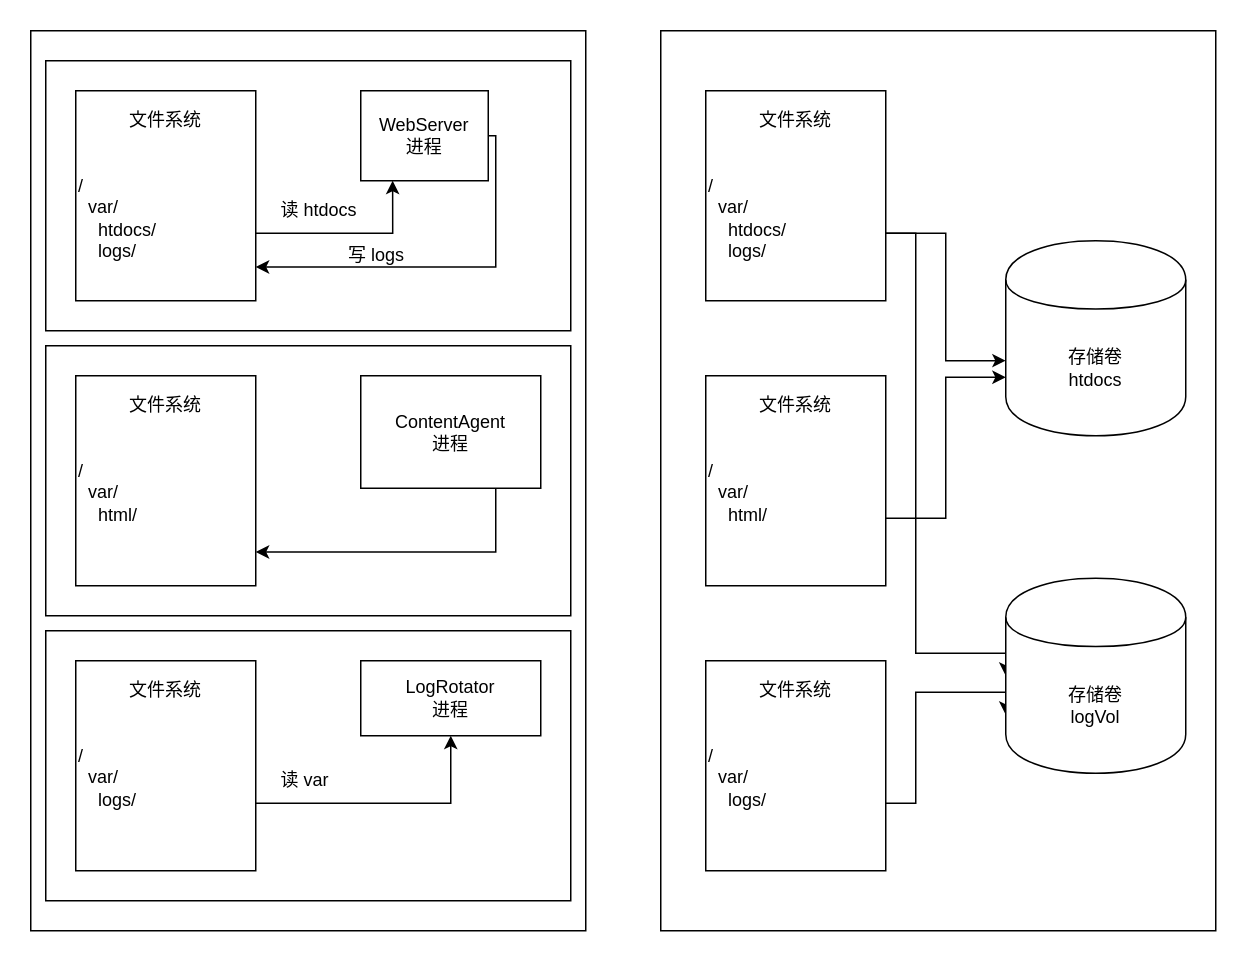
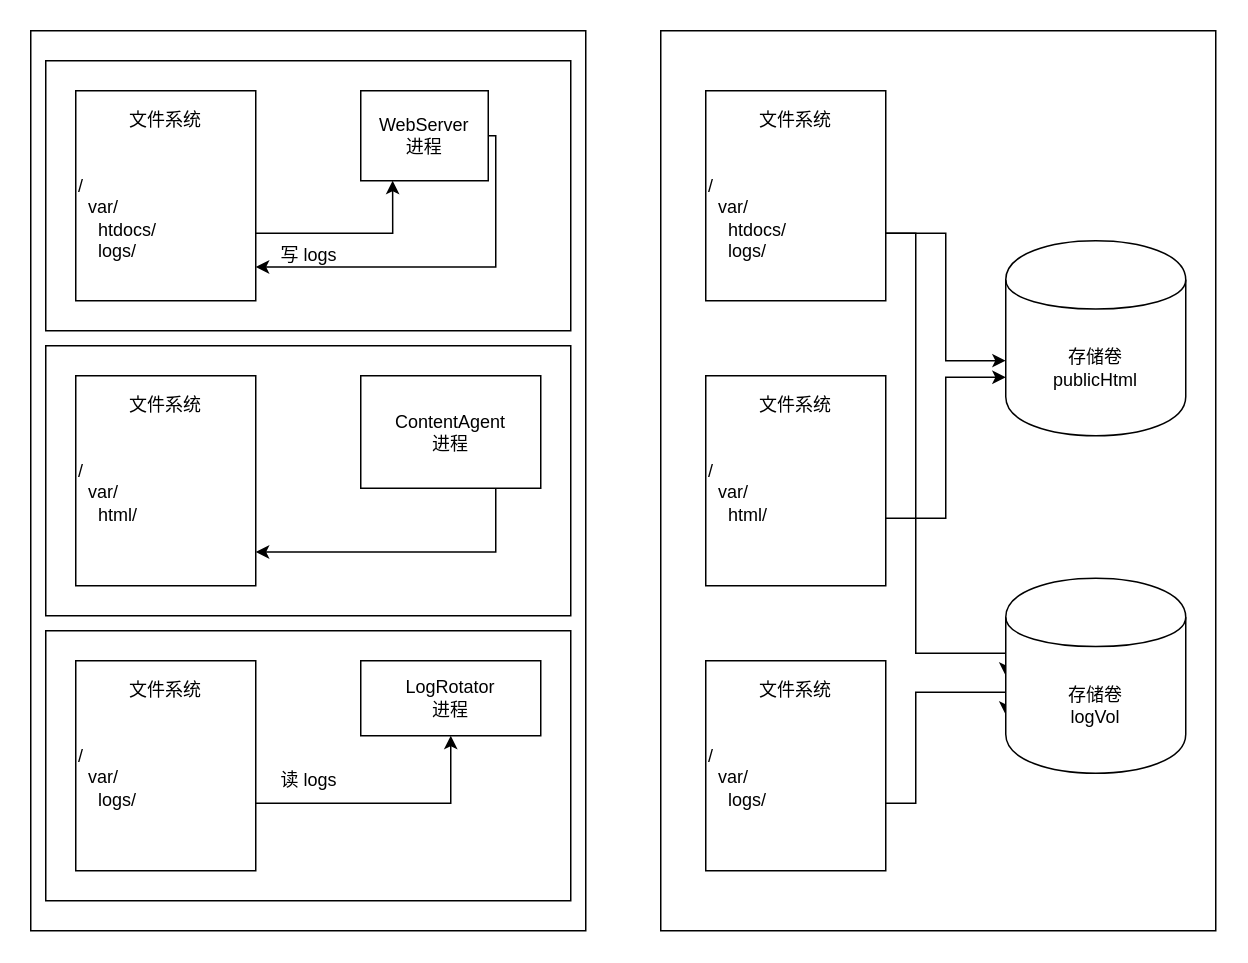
node "读 htdocs": removed
node "写 logs": moved (395, 256) -> (327, 256)
node "存储卷 htdocs": label "存储卷 htdocs" -> "存储卷 publicHtml"
node "读 var": label "读 var" -> "读 logs"
